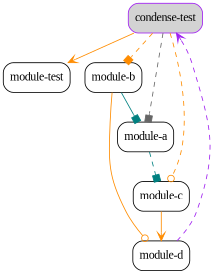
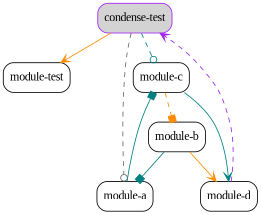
edge "condense-test" -> "module-b": now "module-c" -> "module-b"
edge "condense-test" -> "module-a": arrowhead box -> odot
edge "condense-test" -> "module-c": color darkorange -> teal
edge "module-a" -> "module-c": style dashed -> solid
edge "module-b" -> "module-d": arrowhead odot -> vee
edge "module-c" -> "module-d": color darkorange -> teal
